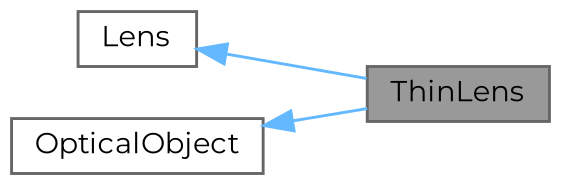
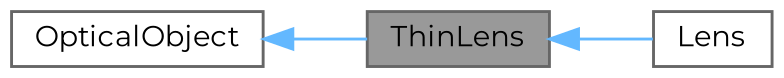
edge "ThinLens" -> "Lens": reversed
